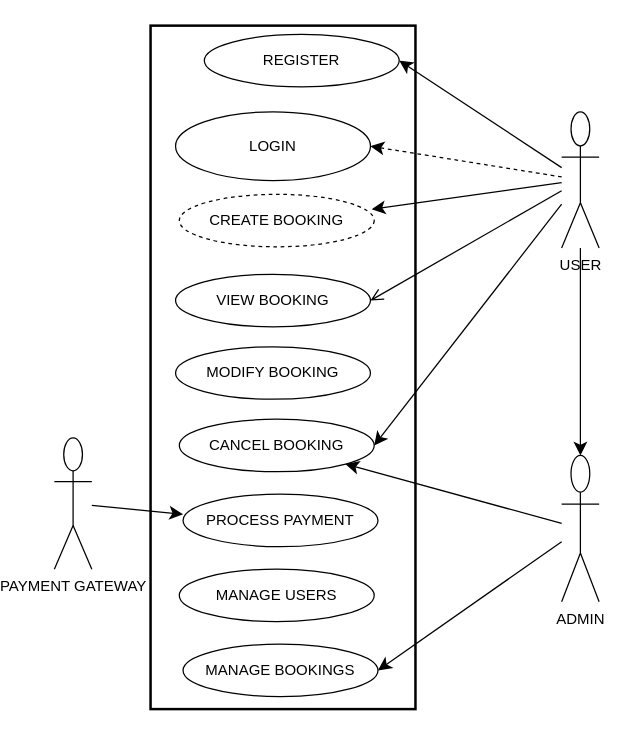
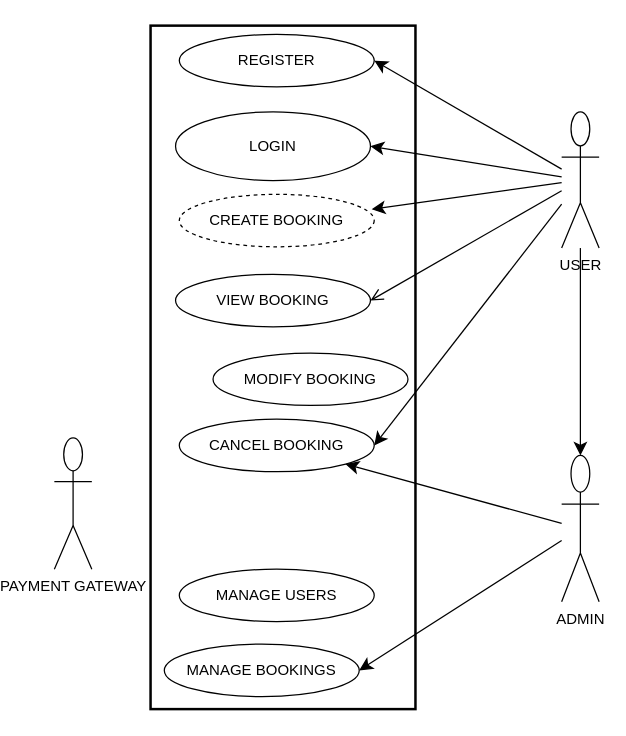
node "REGISTER": moved (302, 61) -> (277, 61)
edge "USER" -> "LOGIN": style dashed -> solid
node "MODIFY BOOKING": moved (273, 373) -> (311, 379)
edge "PAYMENT GATEWAY" -> "PROCESS PAYMENT": removed
node "PROCESS PAYMENT": removed
node "MANAGE BOOKINGS": moved (281, 671) -> (262, 671)
